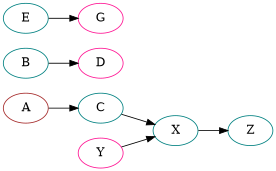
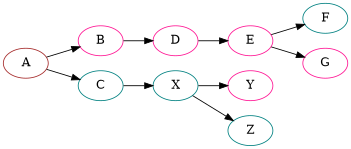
node "E": color teal -> deeppink
node "F": added
edge "D" -> "E": added
edge "A" -> "B": added
node "B": color teal -> deeppink
edge "Y" -> "X": reversed
